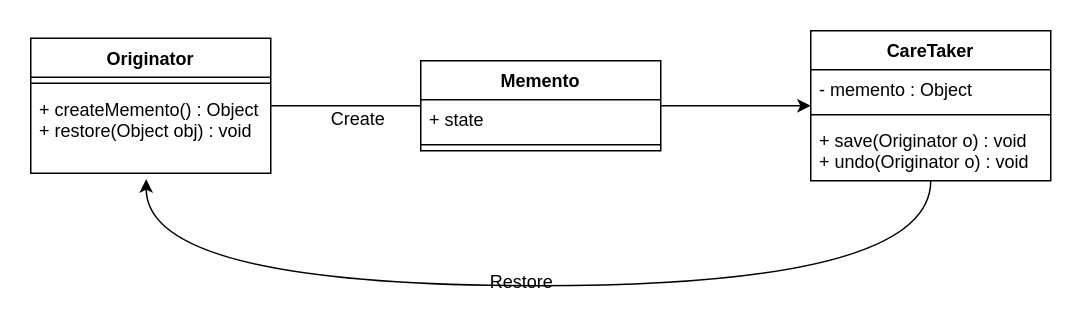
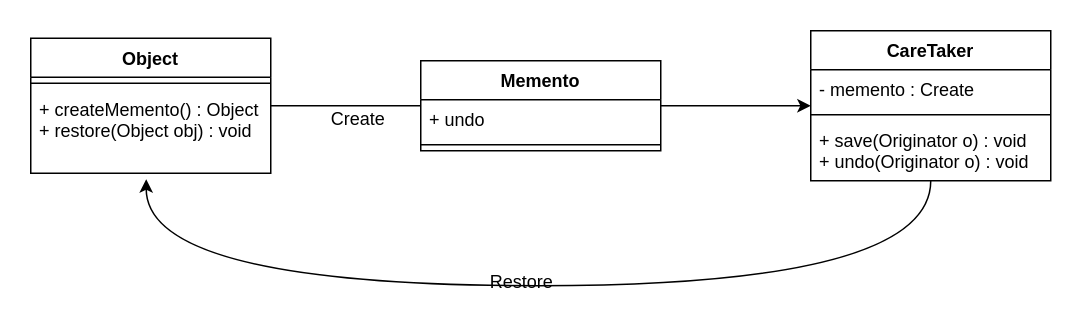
node "Originator": label "Originator" -> "Object"
node "- memento : Object": label "- memento : Object" -> "- memento : Create"
node "+ state": label "+ state" -> "+ undo"
